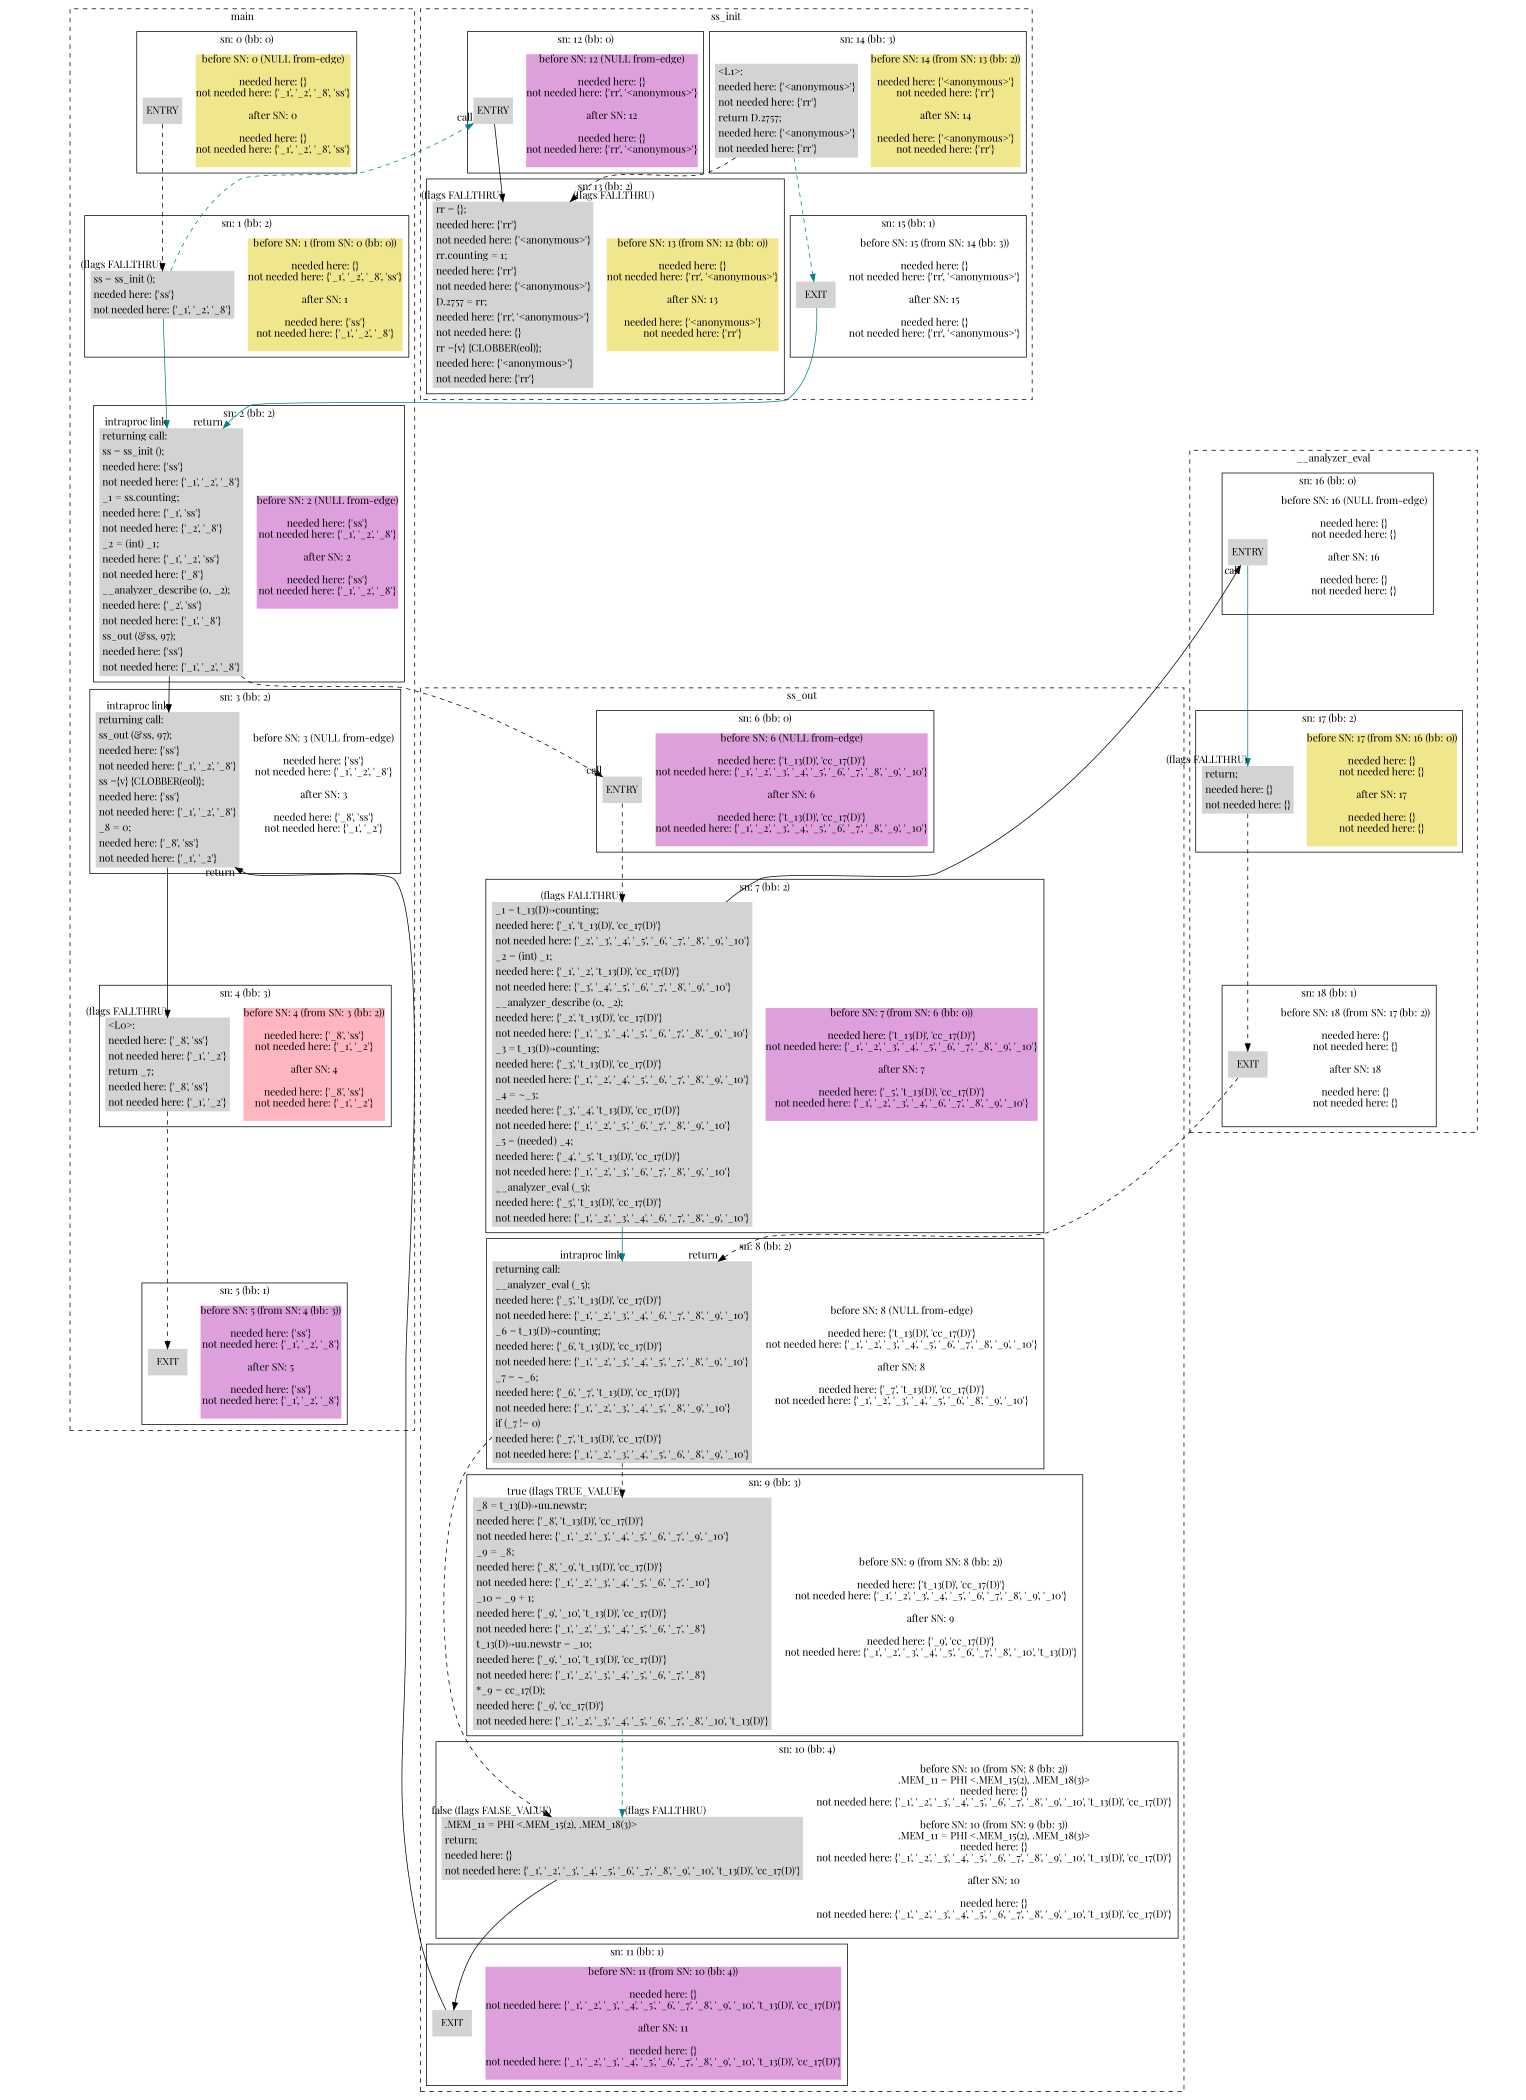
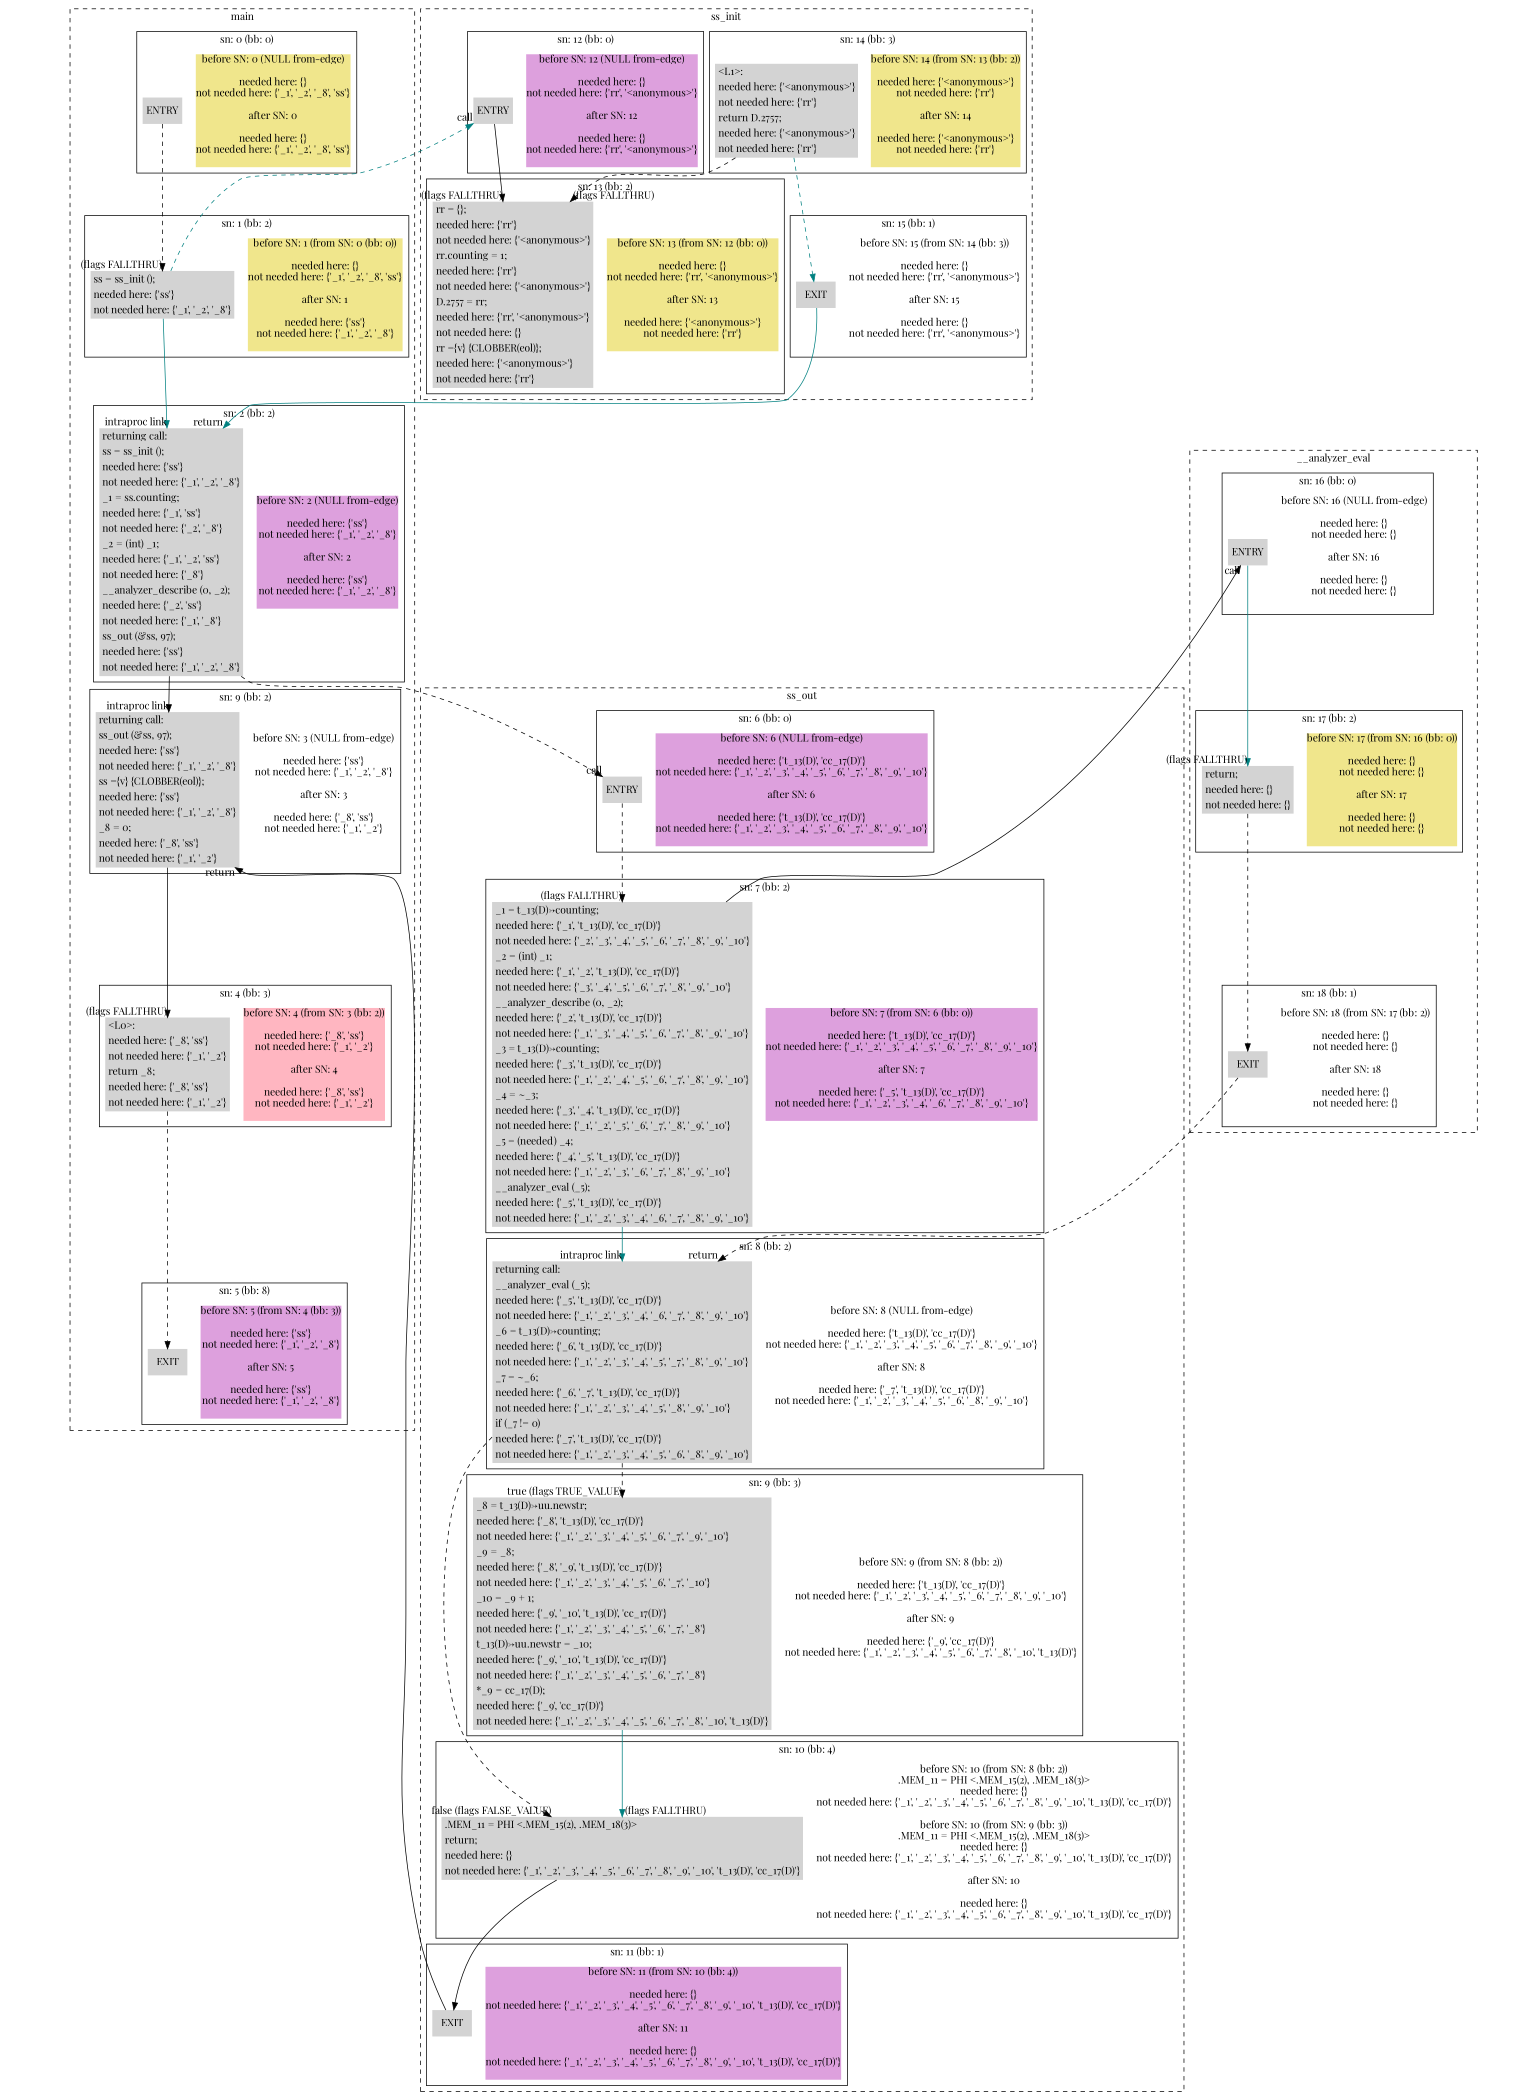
cluster "sn: 3 (bb: 2)": label "sn: 3 (bb: 2)" -> "sn: 9 (bb: 2)"
node "<L0>:": text "return _7;" -> "return _8;"
cluster "sn: 5 (bb: 1)": label "sn: 5 (bb: 1)" -> "sn: 5 (bb: 8)"
edge "_8 = t_13(D)->uu.newstr;" -> ".MEM_11 = PHI <.MEM_15(2), .MEM_18(3)>": style dashed -> solid
